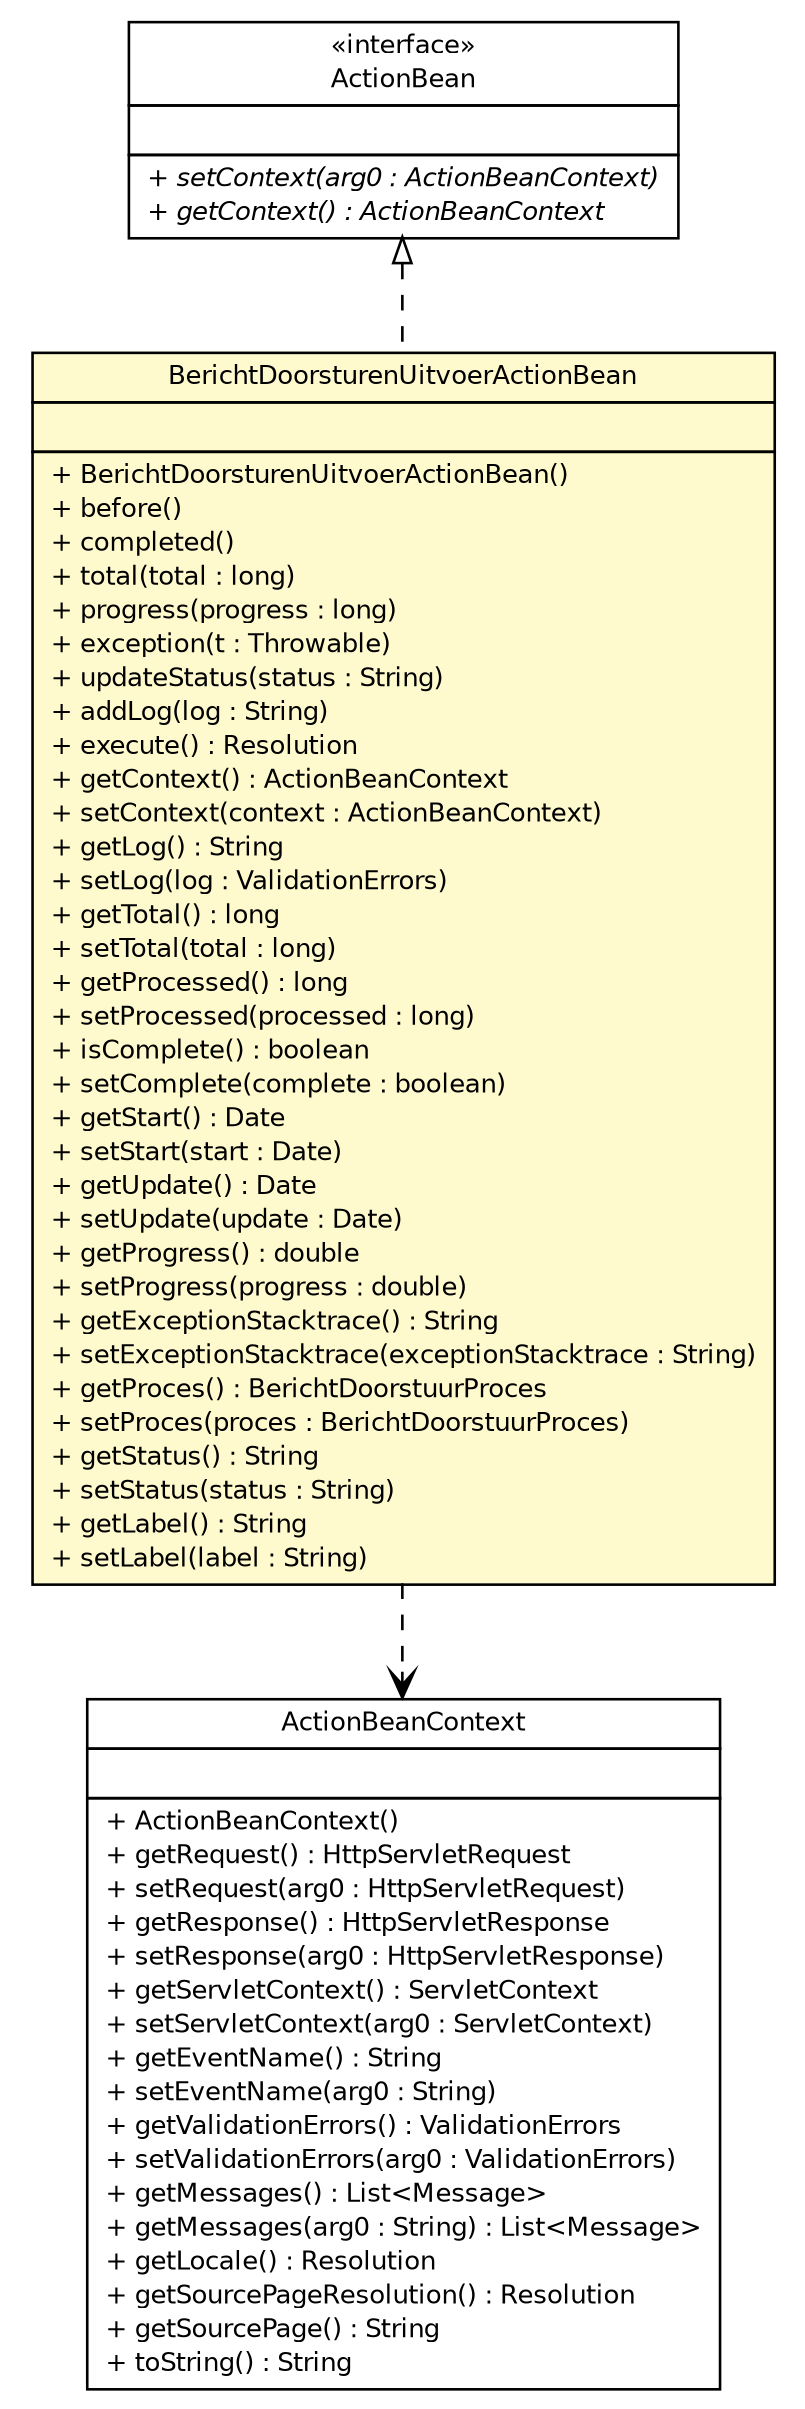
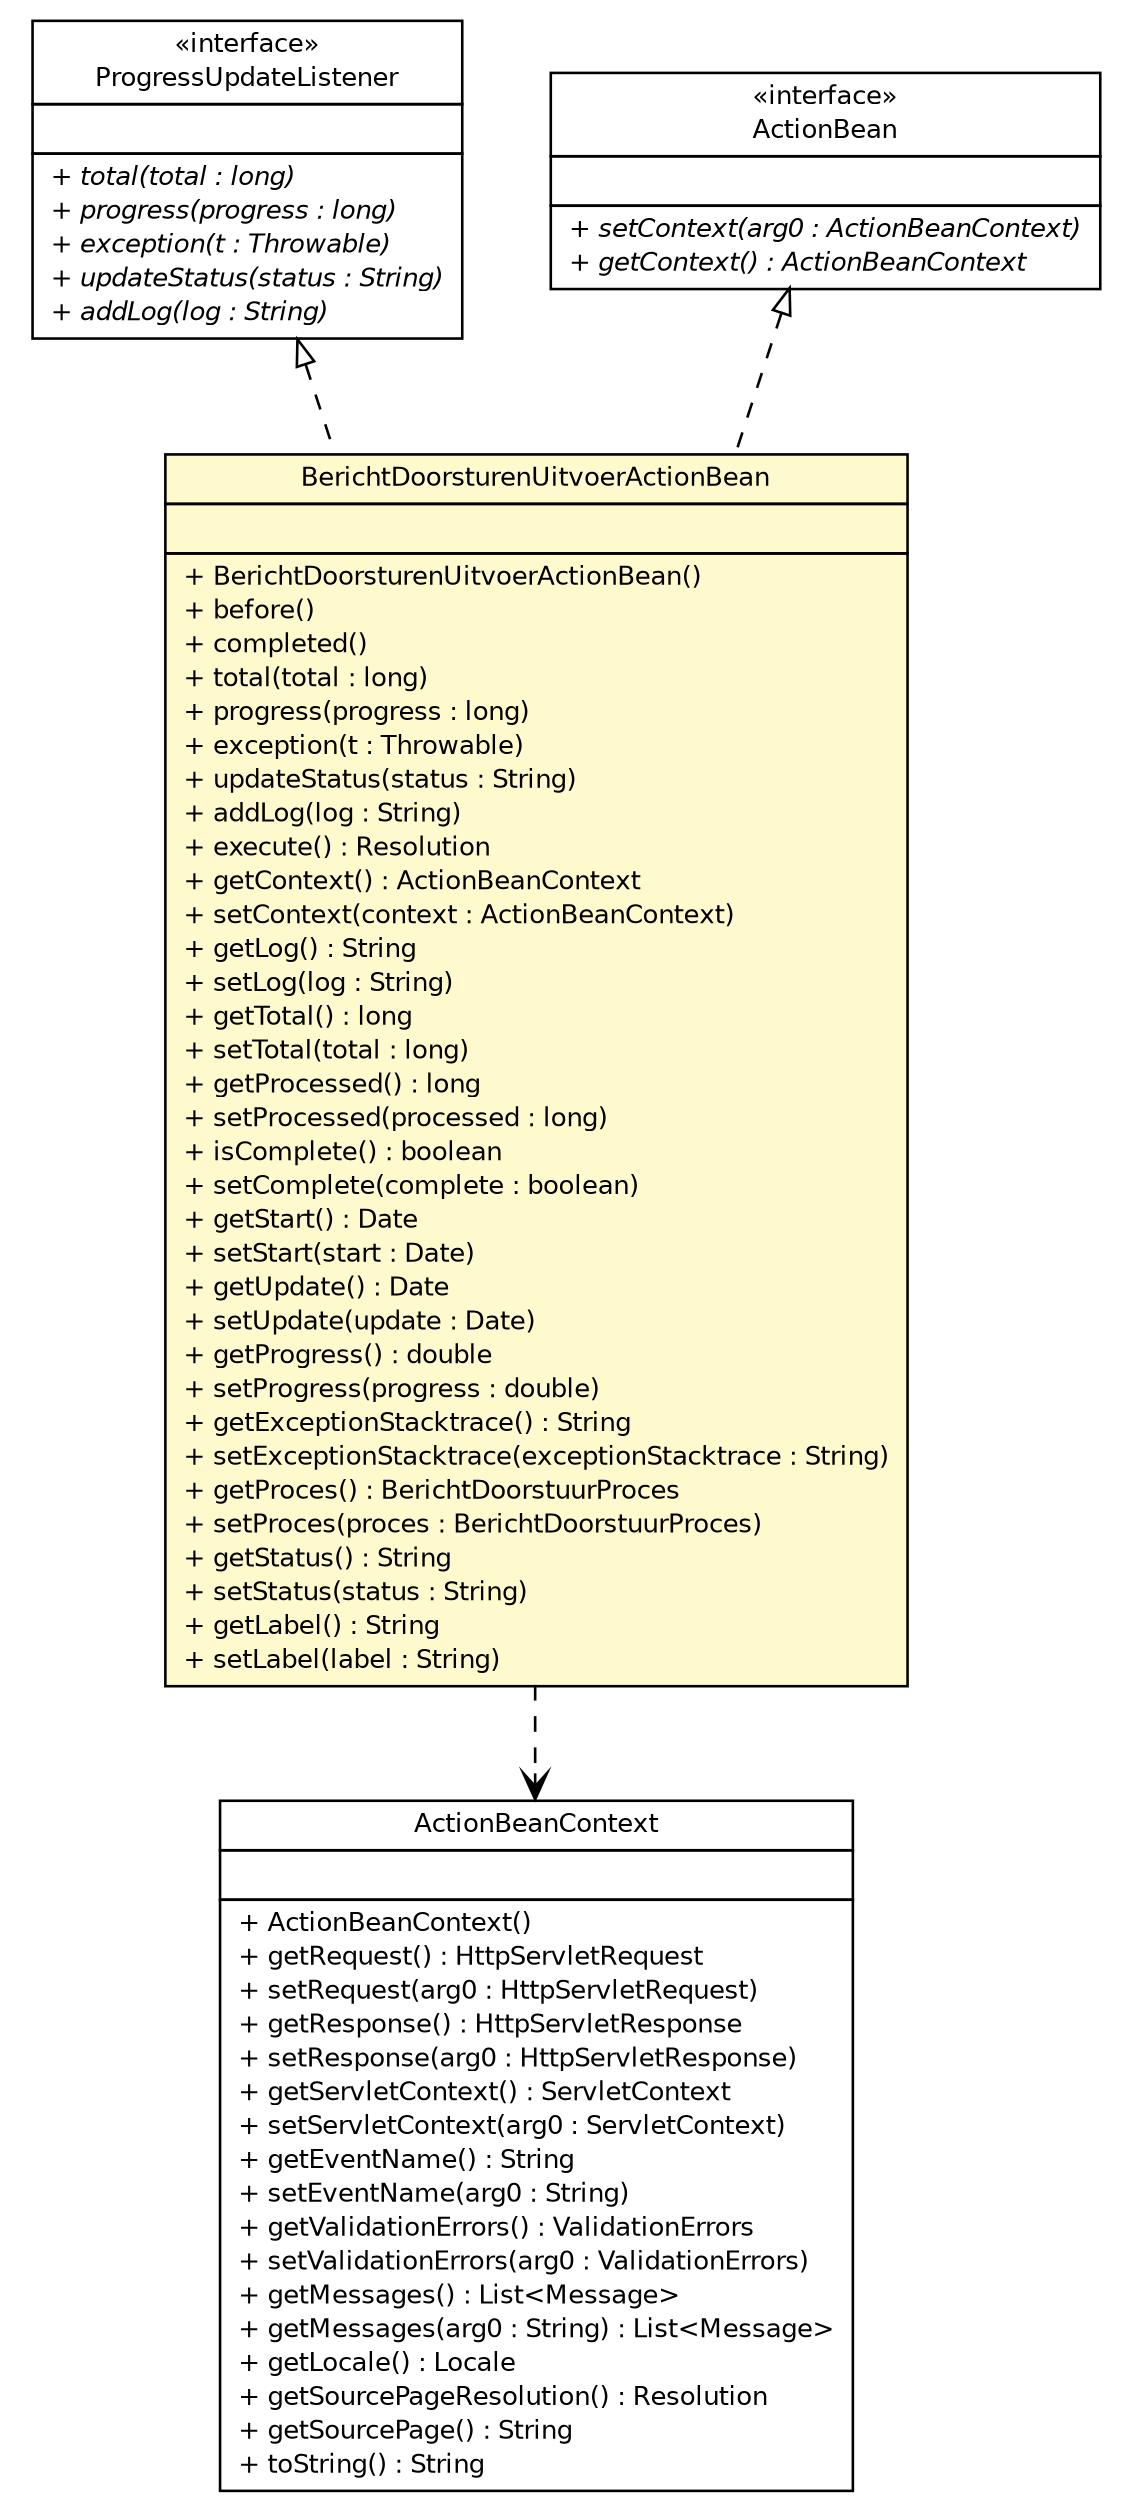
node "ProgressUpdateListener": added
node "BerichtDoorsturenUitvoerActionBean": text "+ setLog(log : ValidationErrors)" -> "+ setLog(log : String)"
node "ActionBeanContext": text "+ getLocale() : Resolution" -> "+ getLocale() : Locale"
